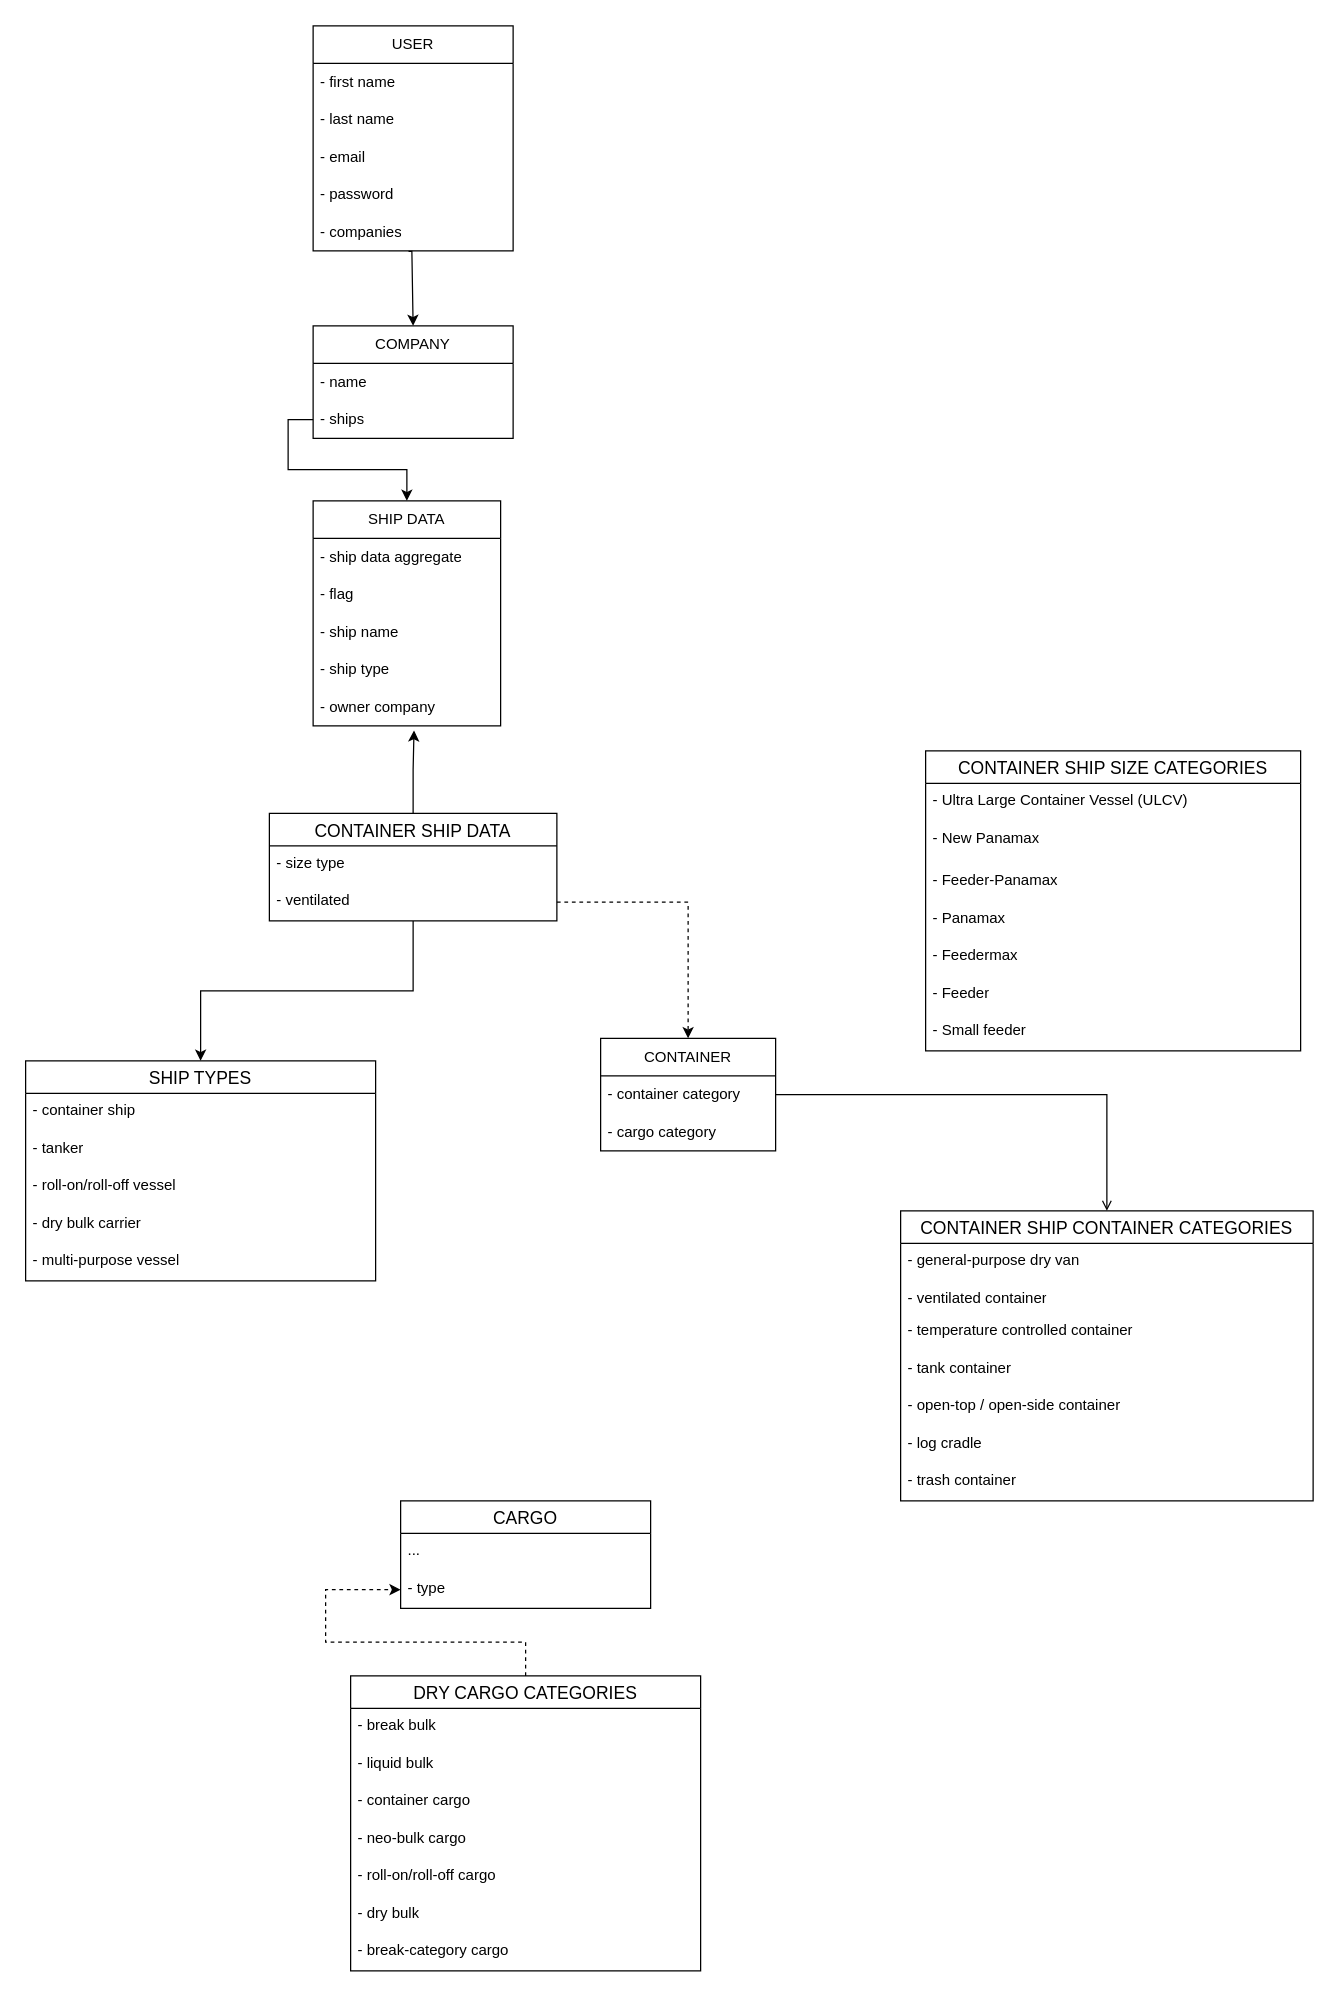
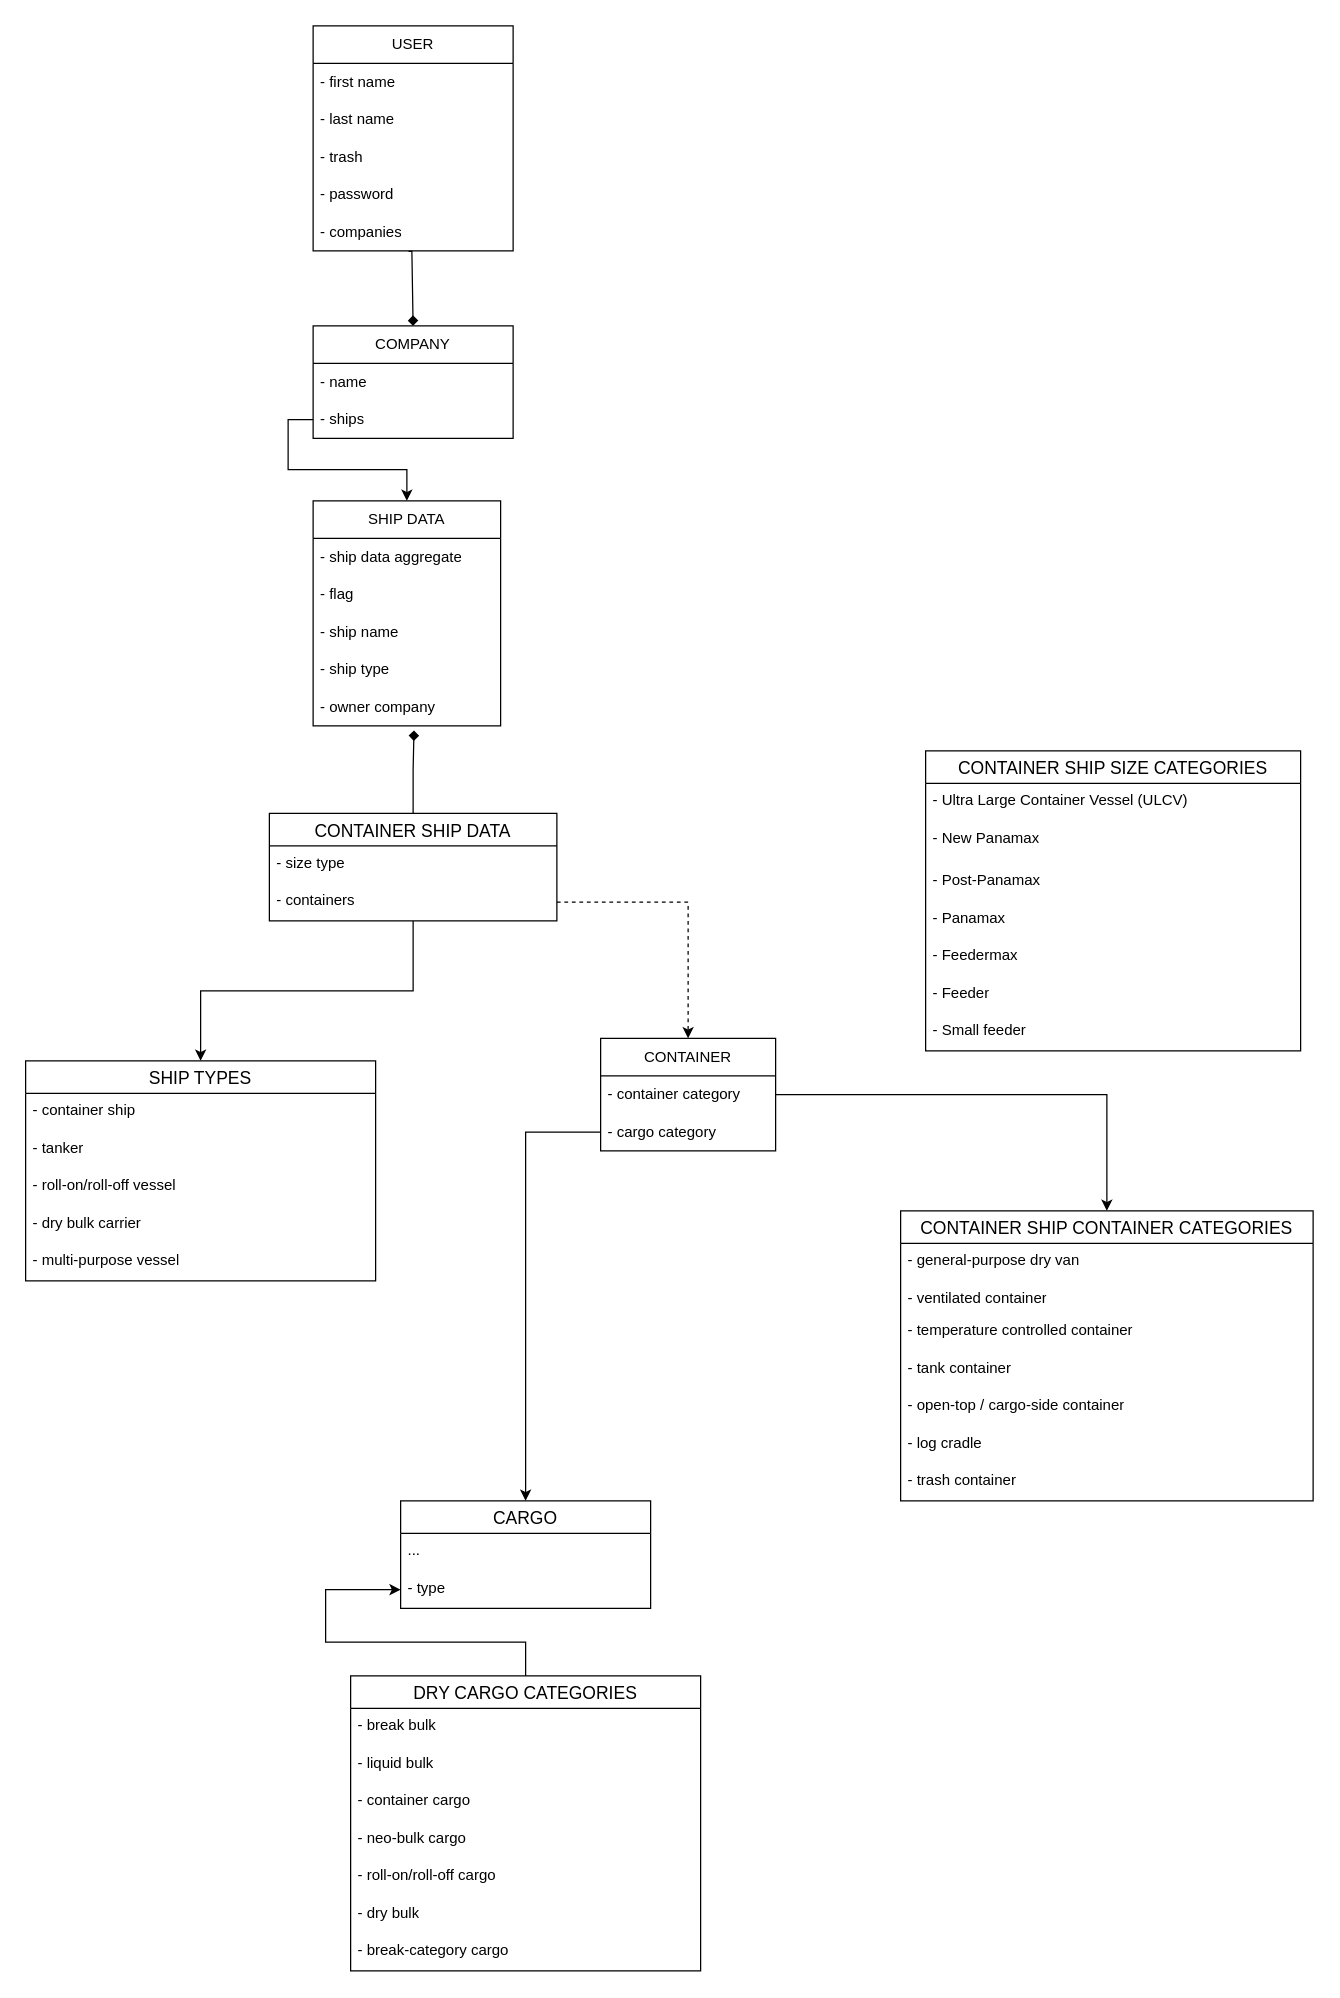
node "- email": label "- email" -> "- trash"
edge "- companies" -> "COMPANY": arrowhead classic -> diamond
edge "CONTAINER SHIP DATA" -> "- owner company": arrowhead classic -> diamond
node "- Feeder-Panamax": label "- Feeder-Panamax" -> "- Post-Panamax"
node "- ventilated": label "- ventilated" -> "- containers"
edge "- container category" -> "CONTAINER SHIP CONTAINER CATEGORIES": arrowhead open -> classic
edge "- cargo category" -> "CARGO": added
node "- open-top / open-side container": label "- open-top / open-side container" -> "- open-top / cargo-side container"
edge "DRY CARGO CATEGORIES" -> "- type": style dashed -> solid
